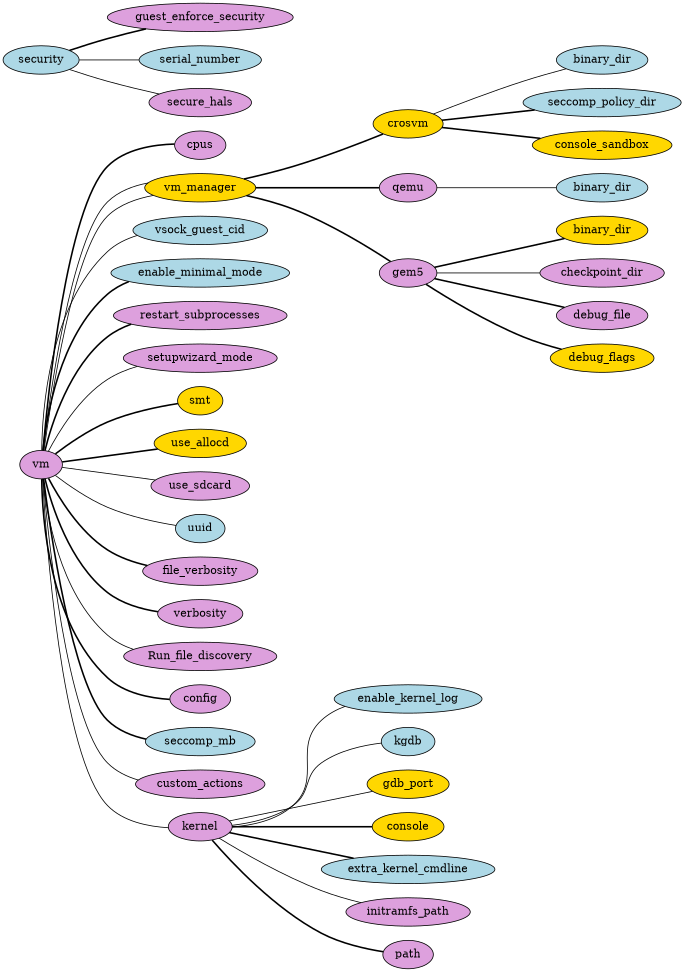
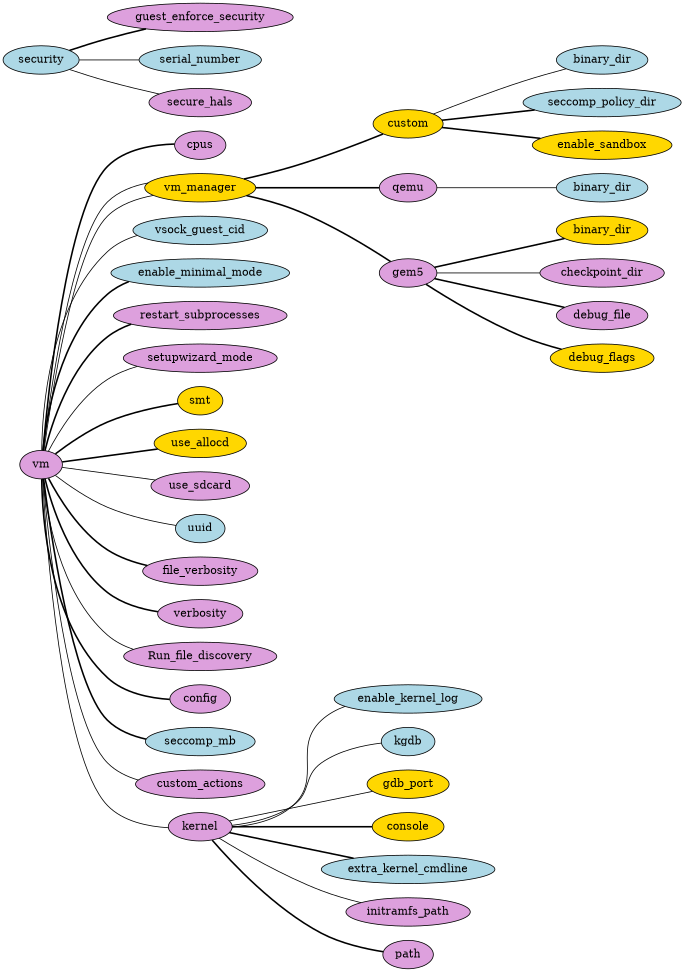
node "crosvm": label "crosvm" -> "custom"
node "console_sandbox": label "console_sandbox" -> "enable_sandbox"
